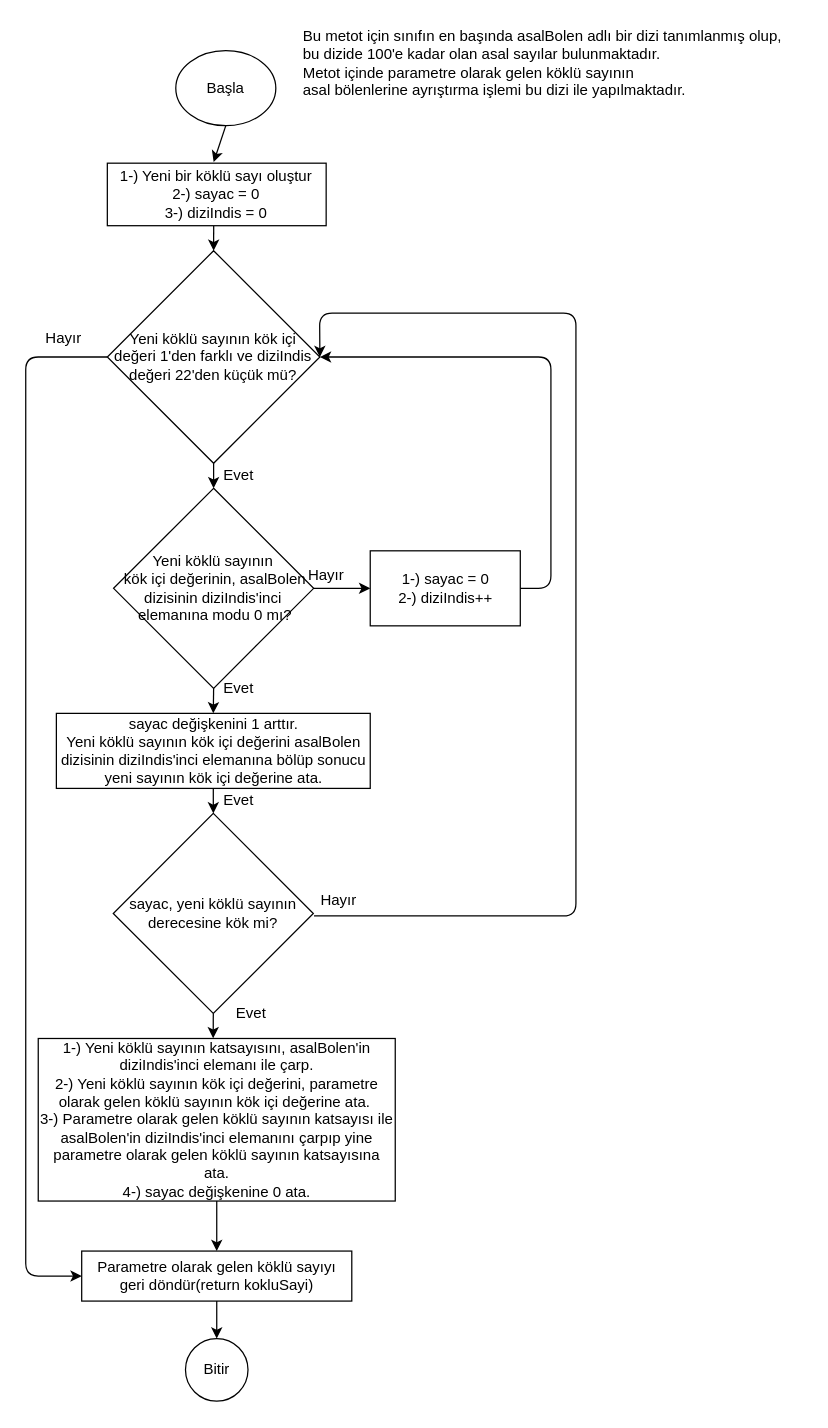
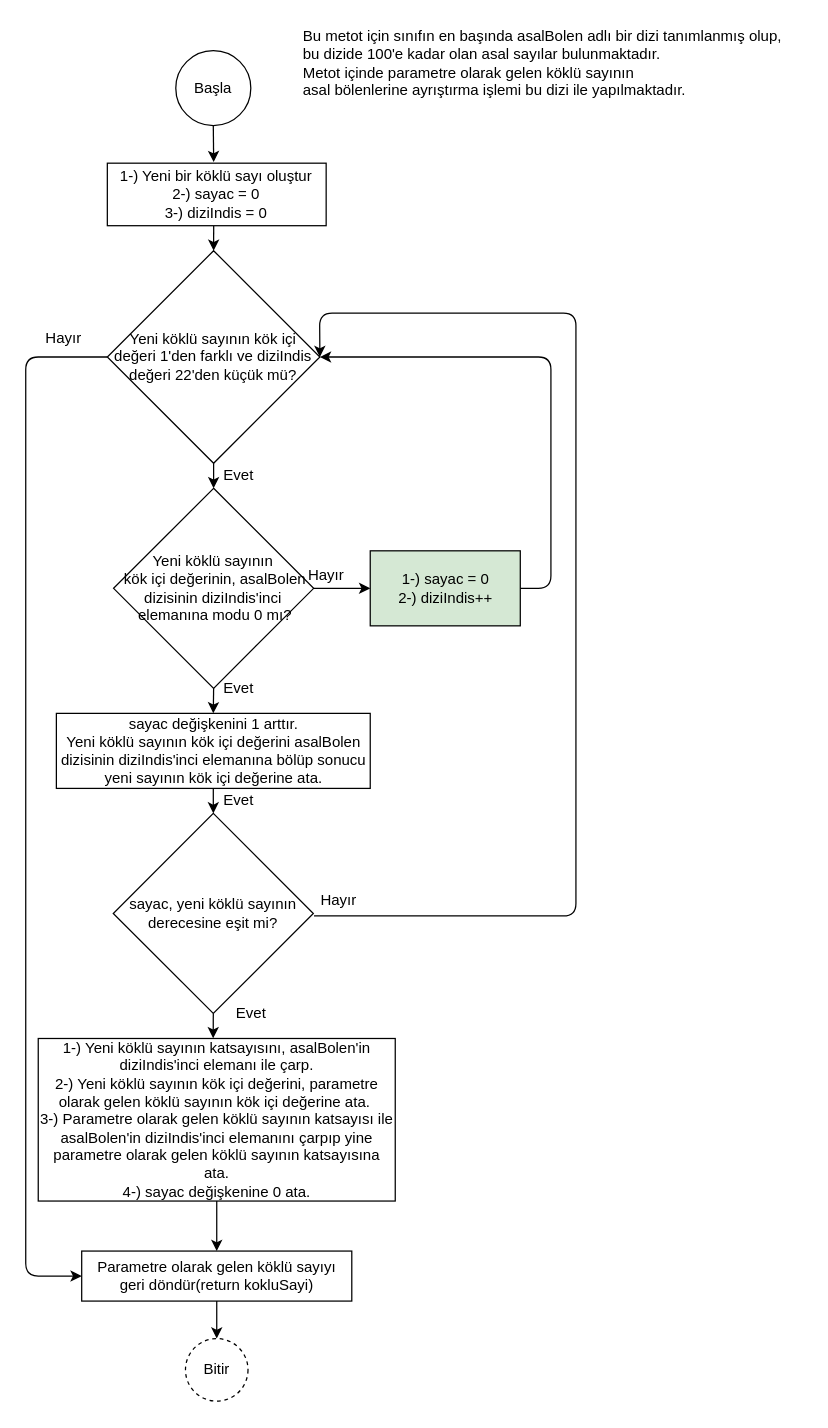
node "Başla": size 100x75 -> 75x75
node "1-) sayac = 0 2-) diziIndis++": fillcolor #ffffff -> #d5e8d4
node "sayac, yeni köklü sayının derecesine kök mi?": label "sayac, yeni köklü sayının derecesine kök mi?" -> "sayac, yeni köklü sayının derecesine eşit mi?"
node "Bitir": style solid -> dashed
